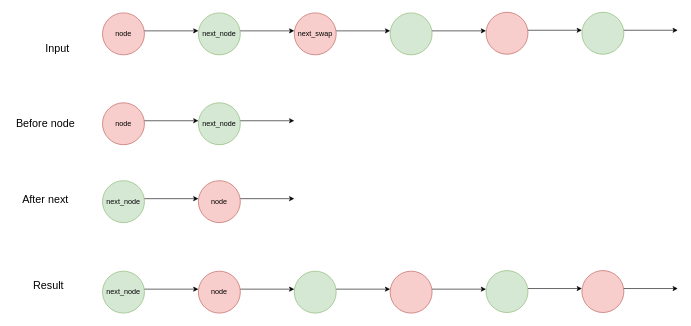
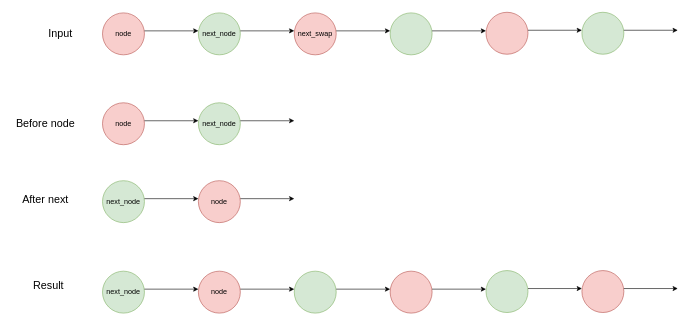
node "Input": moved (57, 49) -> (60, 34)
